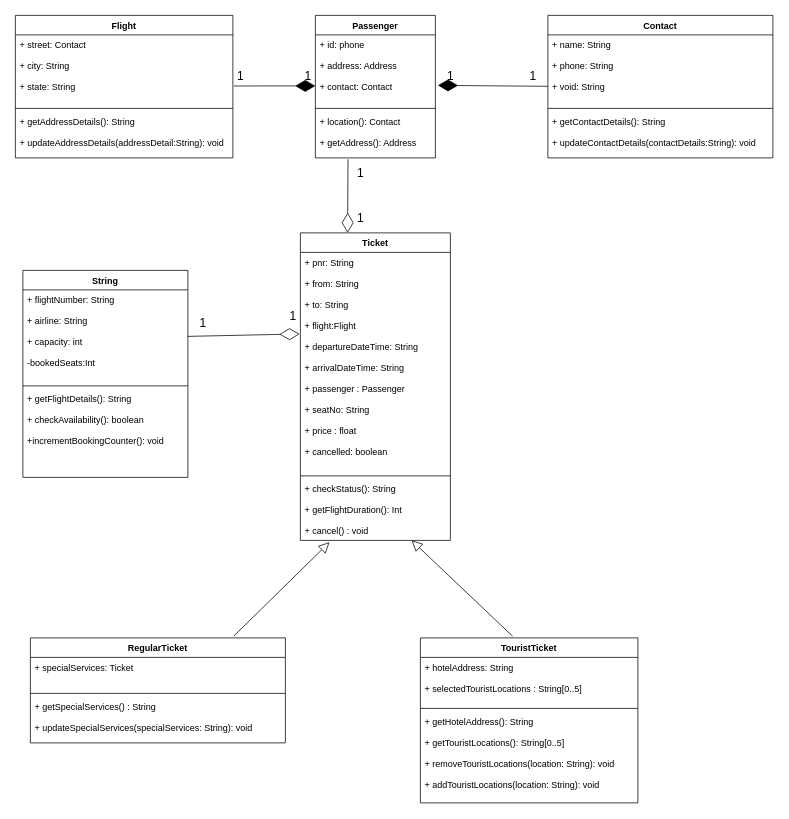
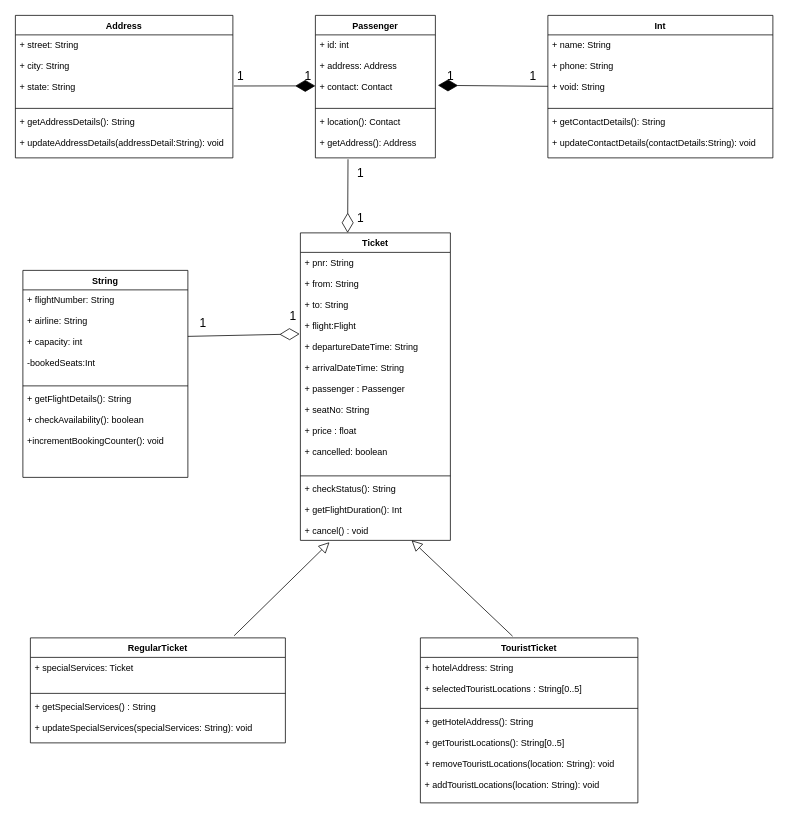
node "Flight": label "Flight" -> "Address"
node "Contact": label "Contact" -> "Int"
node "+ street: Contact + city: String + state: String": label "+ street: Contact + city: String + state: String" -> "+ street: String + city: String + state: String"
node "+ id: phone + address: Address + contact: Contact": label "+ id: phone + address: Address + contact: Contact" -> "+ id: int + address: Address + contact: Contact"
